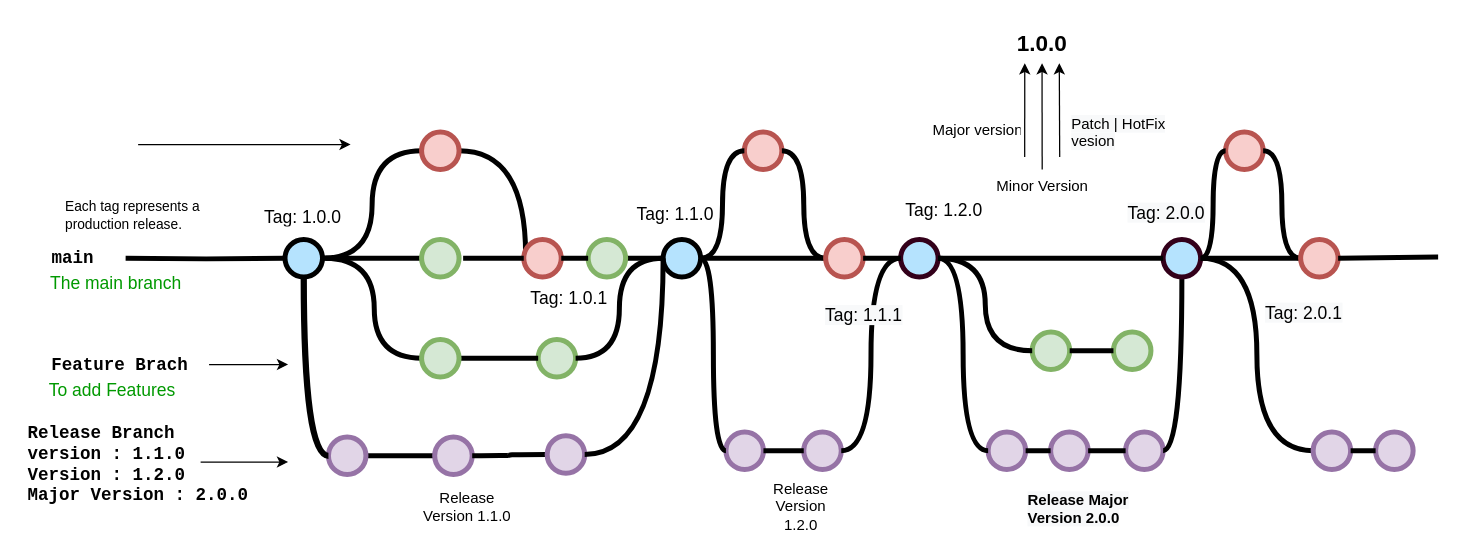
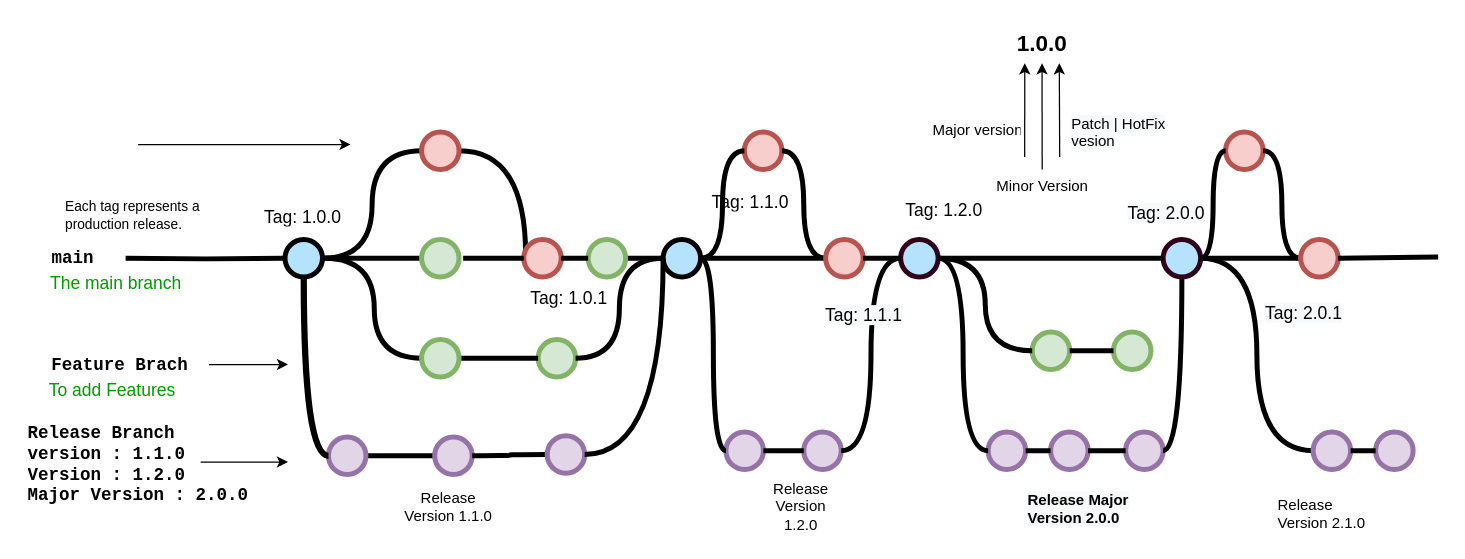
node "Tag: 1.1.0": moved (676, 213) -> (751, 201)
node "Release Version 1.1.0": moved (468, 507) -> (449, 507)
node "Release Version 2.1.0": added
